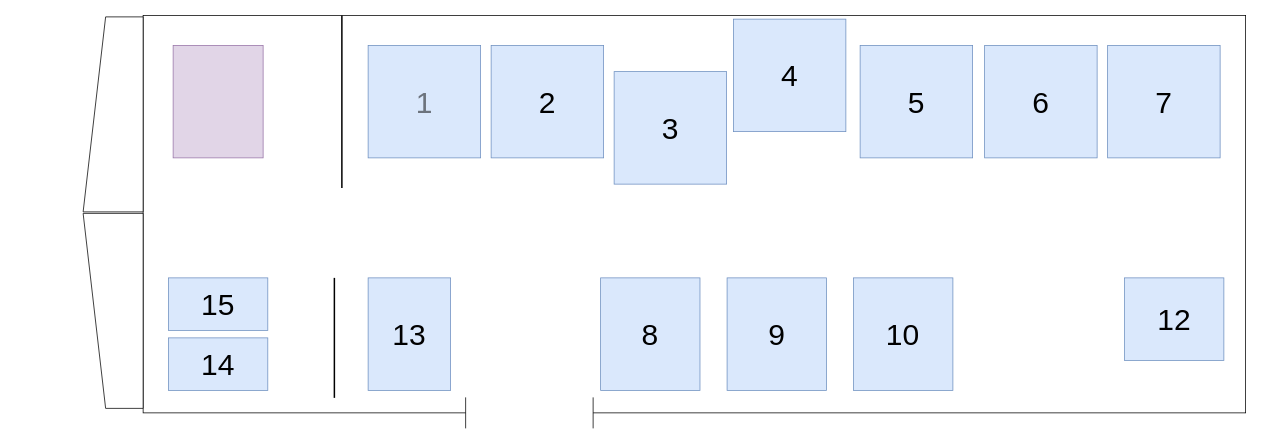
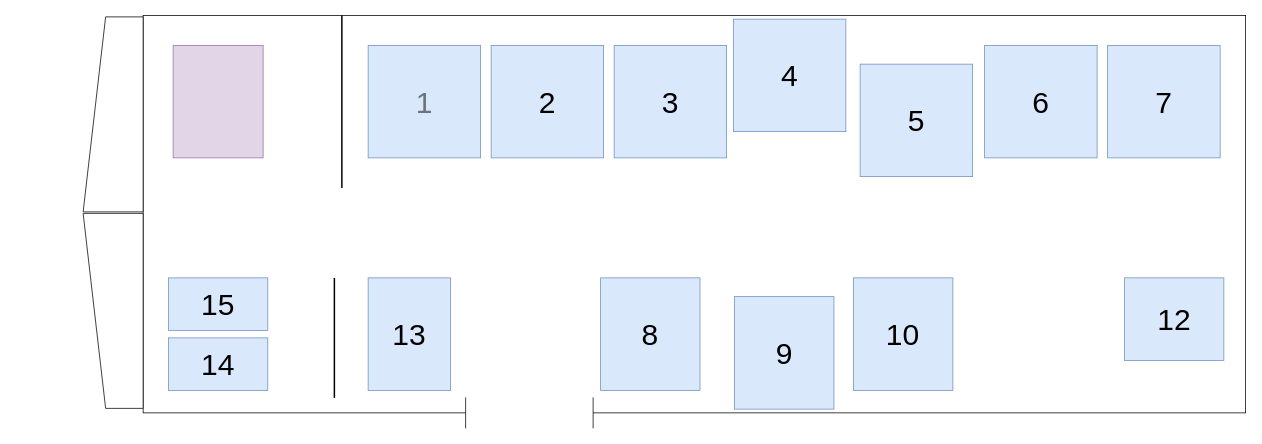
node "5": moved (916, 102) -> (916, 120)
node "3": moved (670, 128) -> (670, 102)
node "9": moved (777, 334) -> (784, 353)
